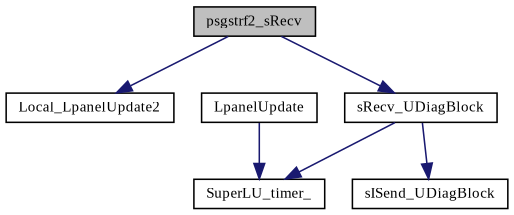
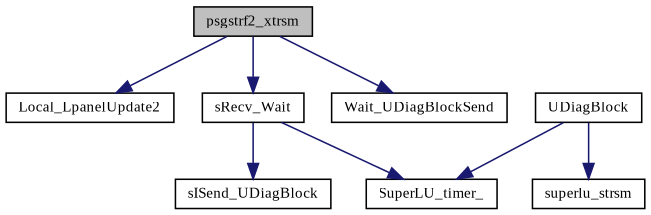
node "psgstrf2_sRecv": label "psgstrf2_sRecv" -> "psgstrf2_xtrsm"
node "LpanelUpdate": label "LpanelUpdate" -> "UDiagBlock"
node "Wait_UDiagBlockSend": added
node "sRecv_UDiagBlock": label "sRecv_UDiagBlock" -> "sRecv_Wait"
node "superlu_strsm": added
